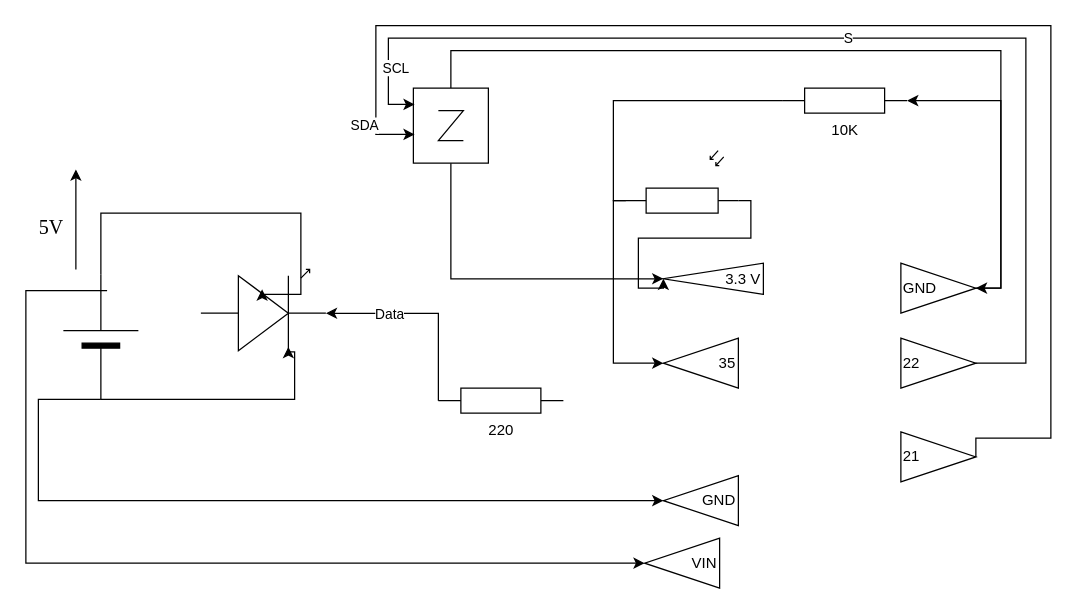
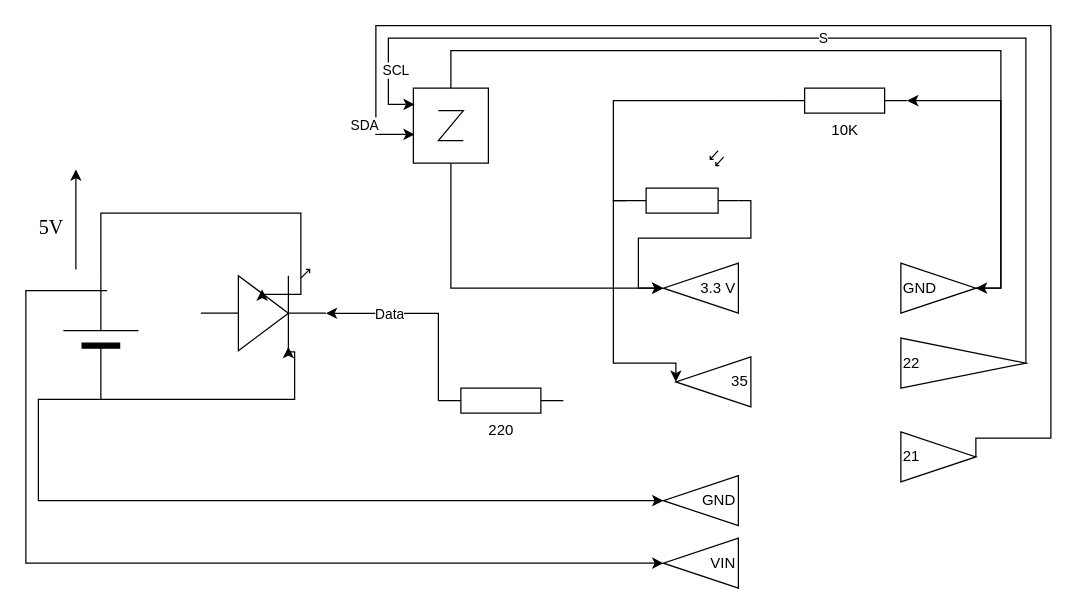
node "3.3 V": size 100x31 -> 75x50
node "35": moved (701, 363) -> (713, 382)
node "22": size 75x50 -> 125x50
node "VIN": moved (682, 563) -> (701, 563)
